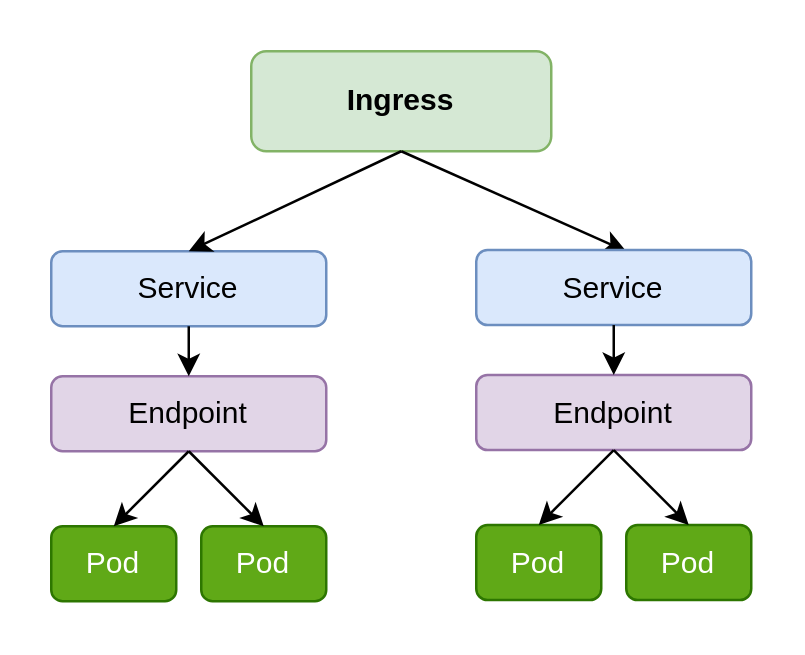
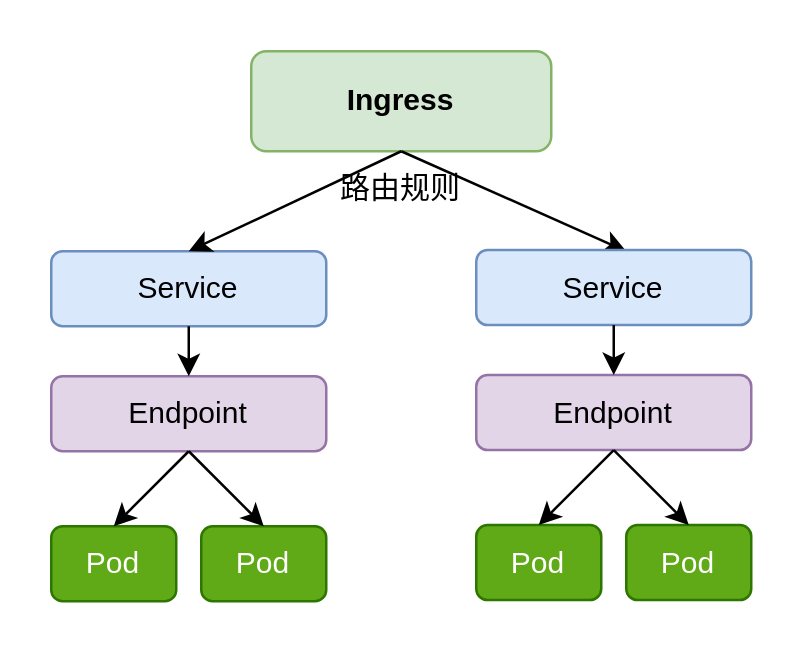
node "路由规则": added
